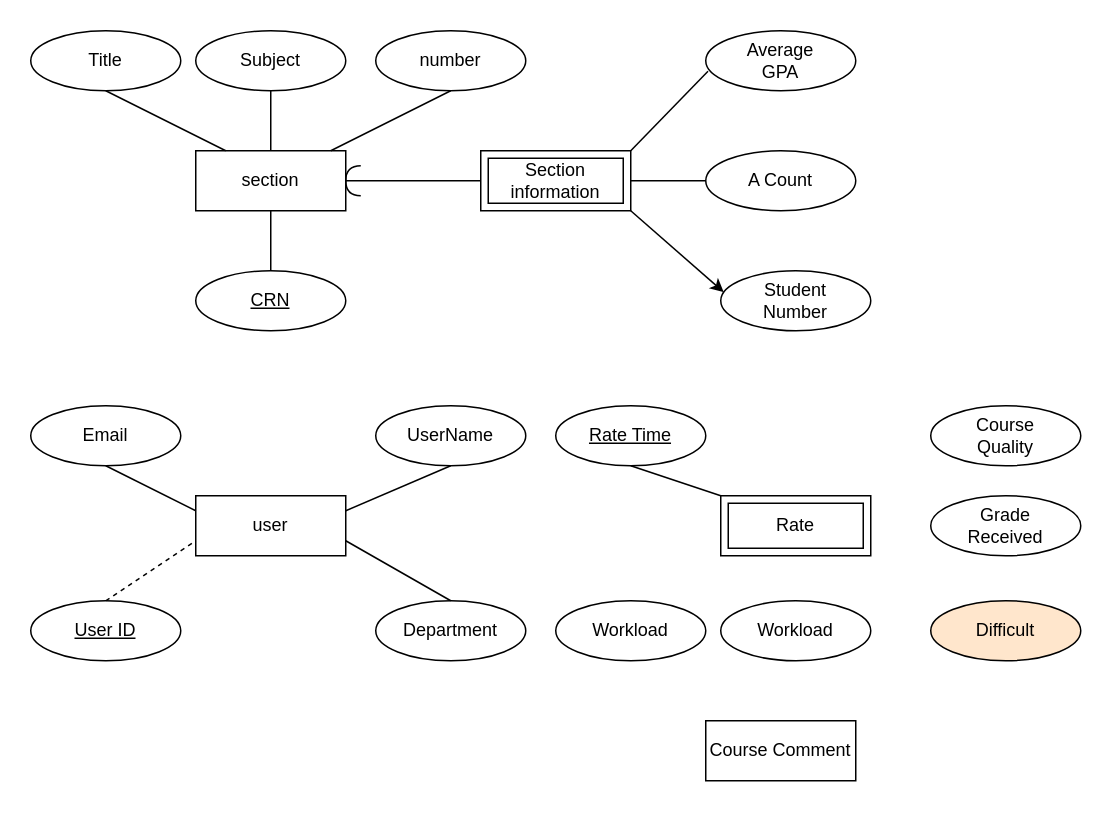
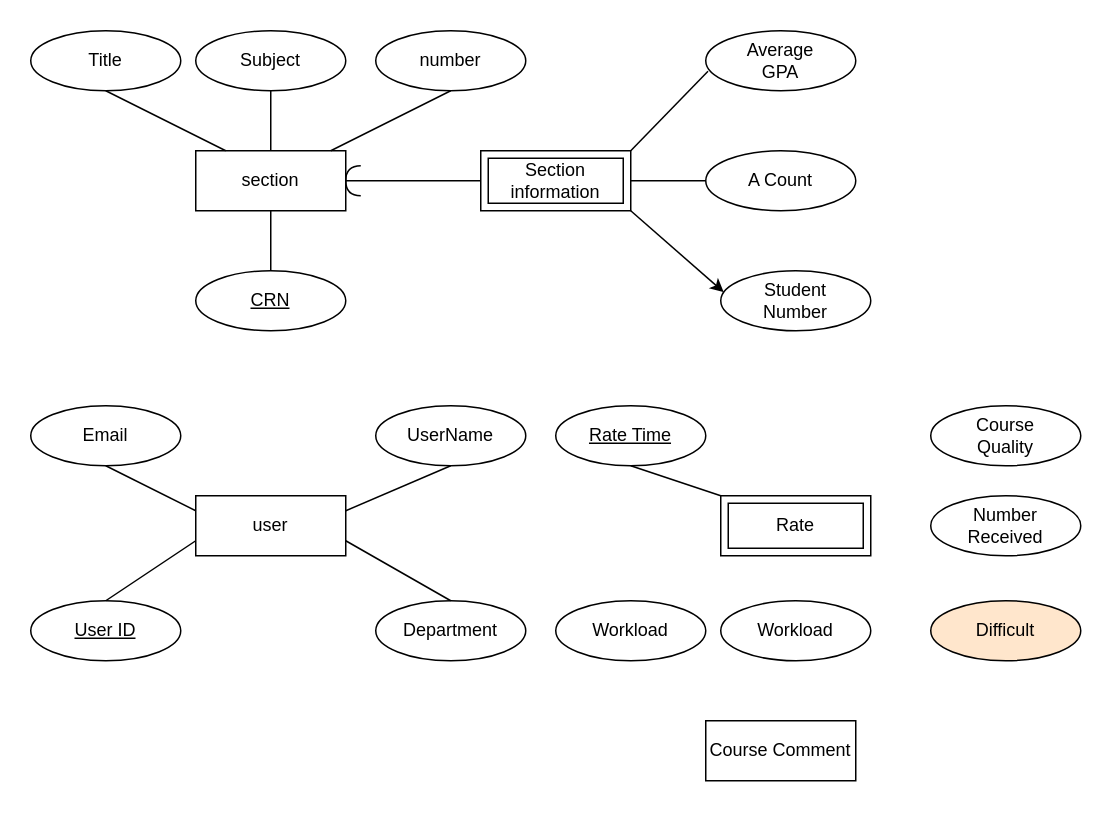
node "Grade Received": label "Grade Received" -> "Number Received"
edge "user" -- "User ID": style dashed -> solid
